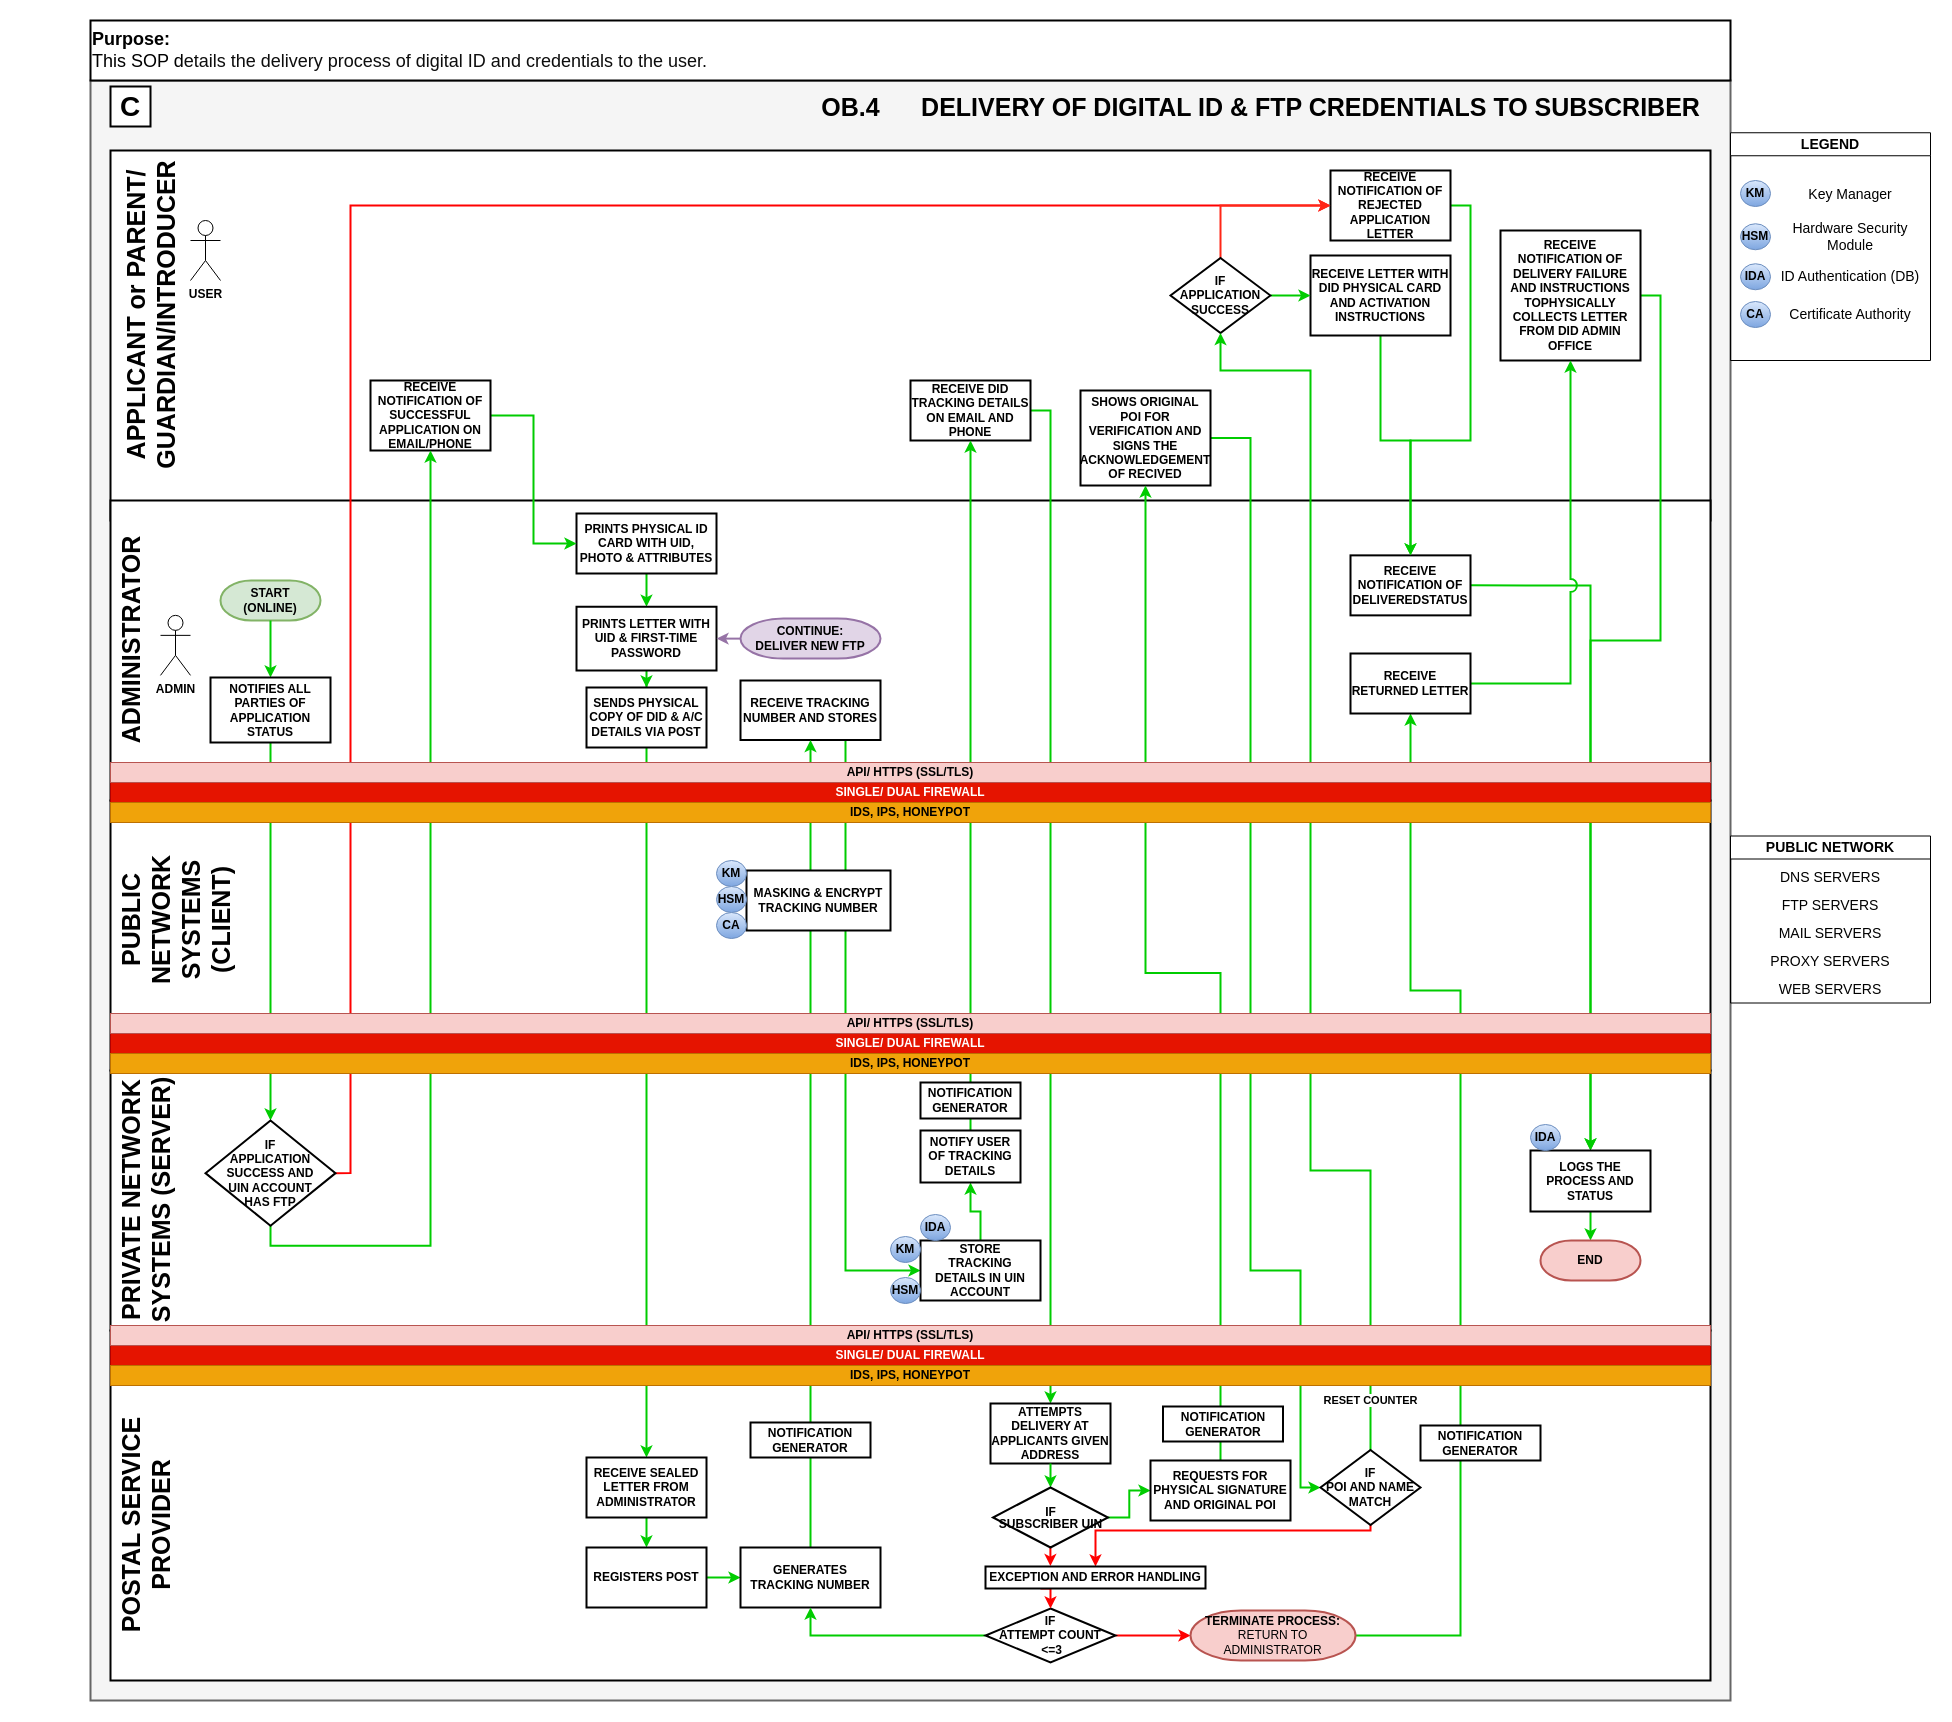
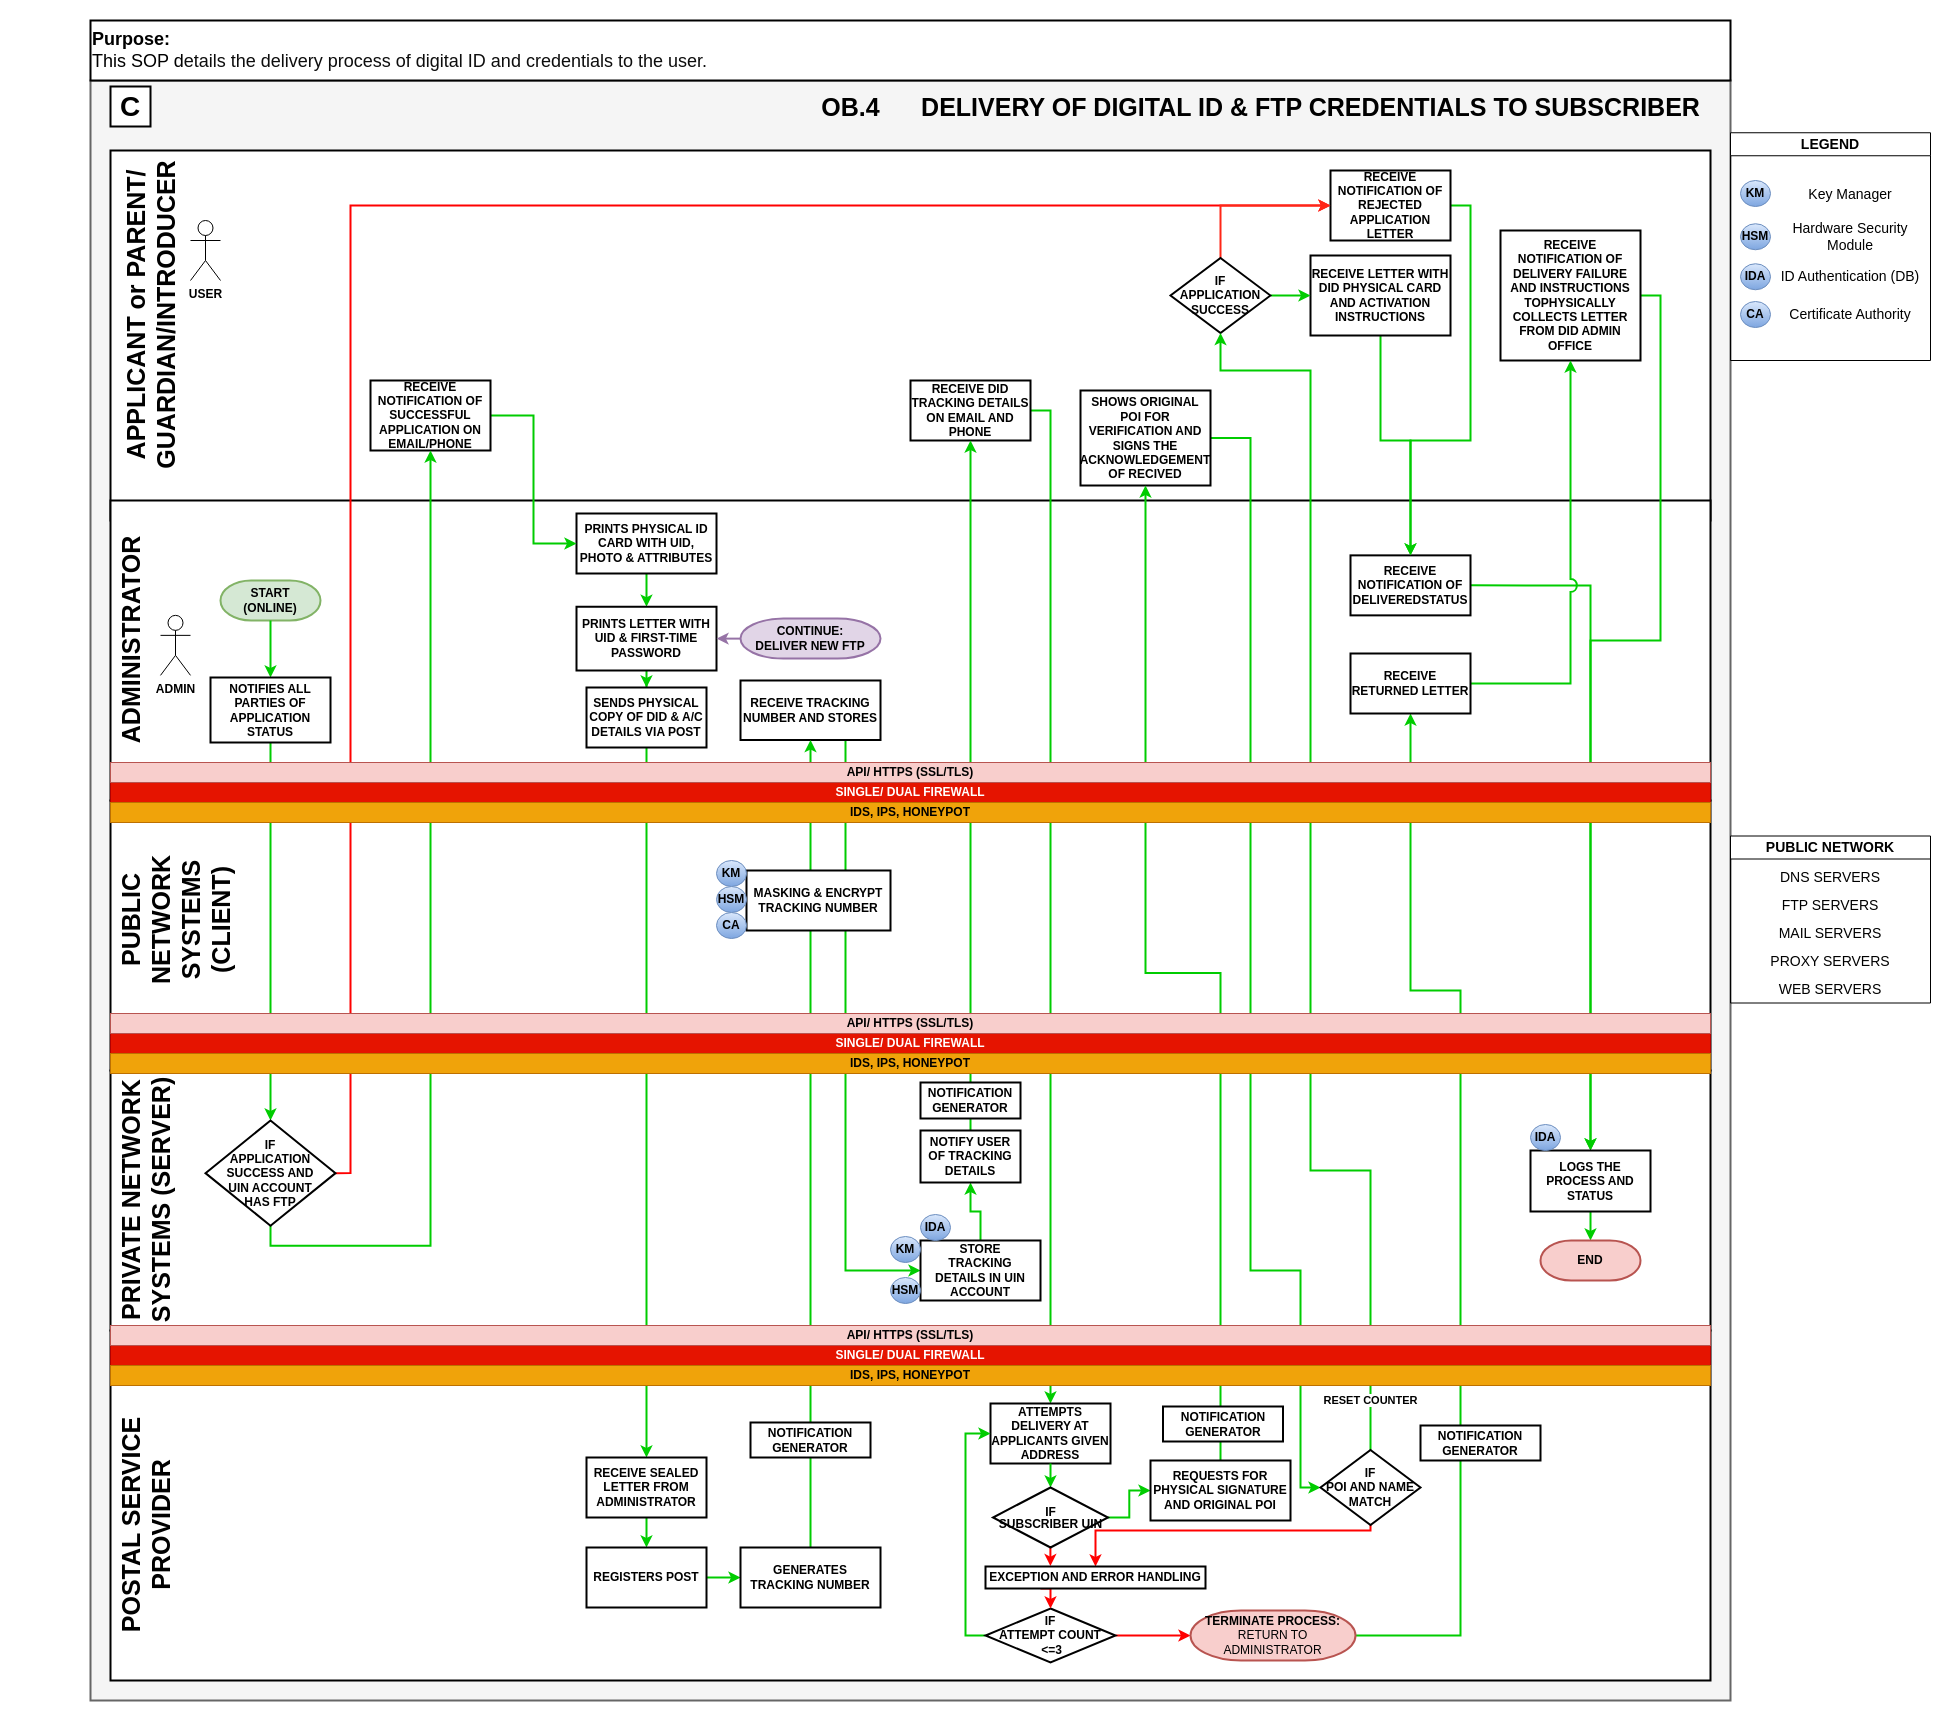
edge "IF ATTEMPT COUNT <=3" -> "GENERATES TRACKING NUMBER": now "IF ATTEMPT COUNT <=3" -> "ATTEMPTS DELIVERY AT APPLICANTS GIVEN ADDRESS"
